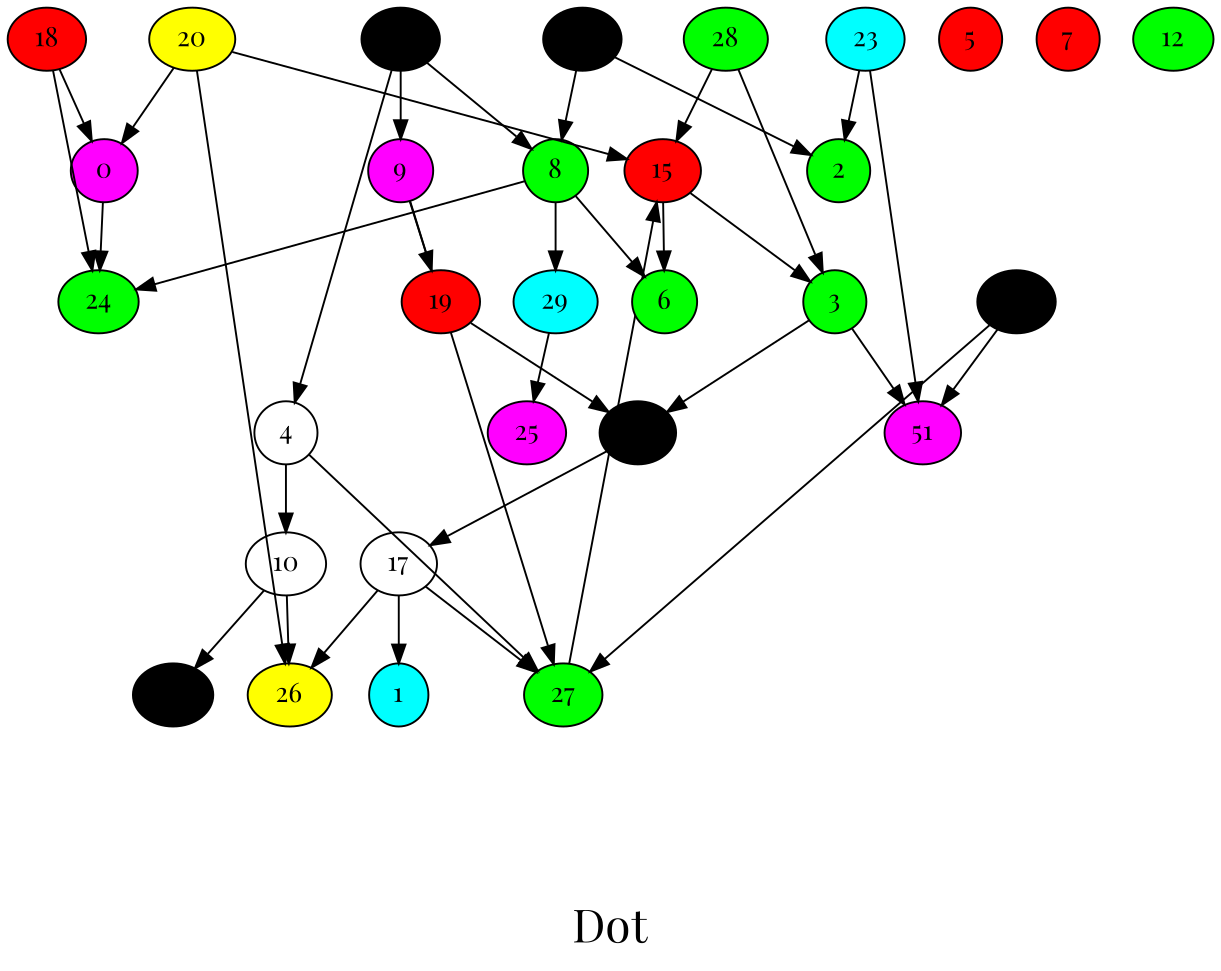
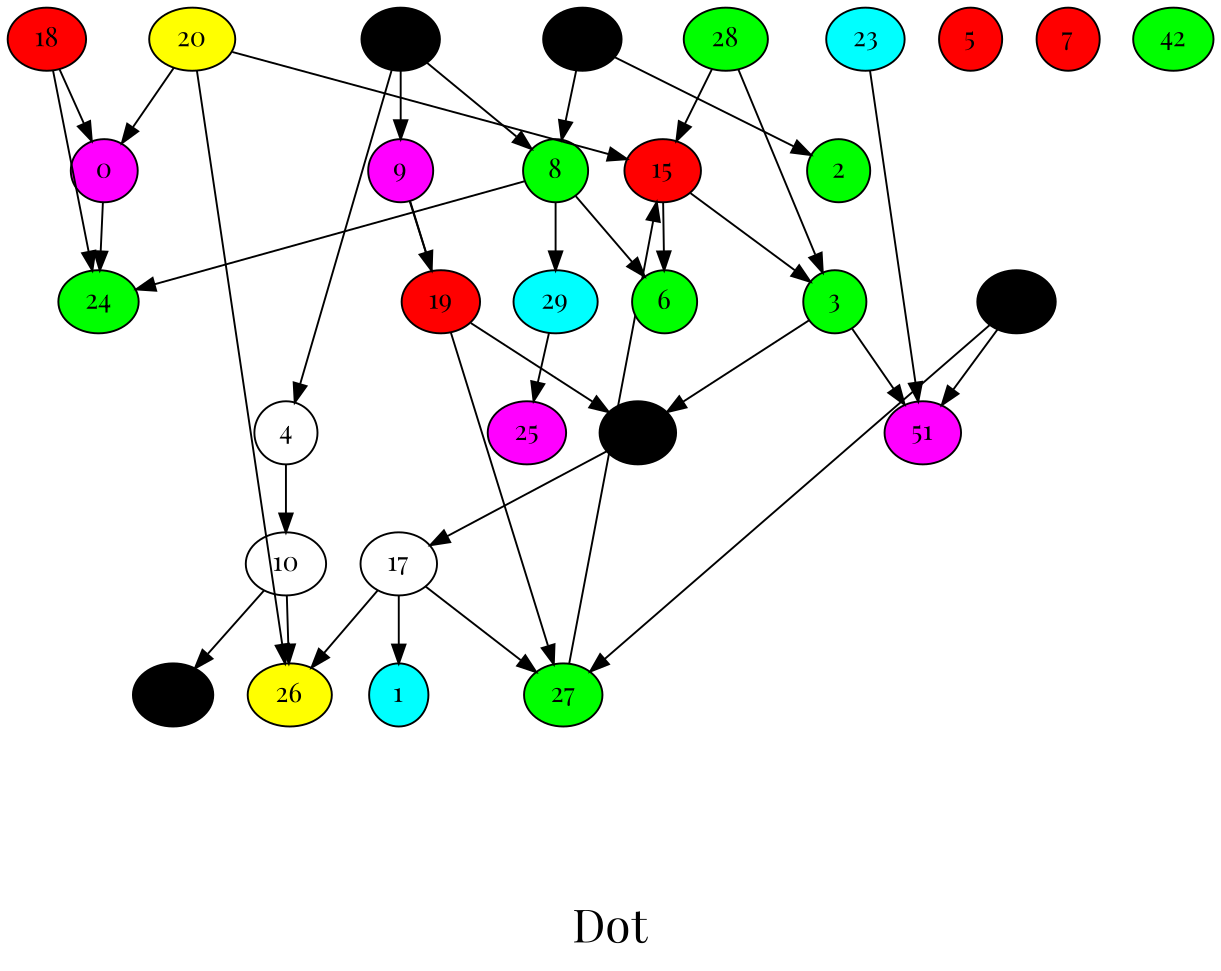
node "12": label "12" -> "42"
edge "23" -> "2": removed
edge "4" -> "27": removed
